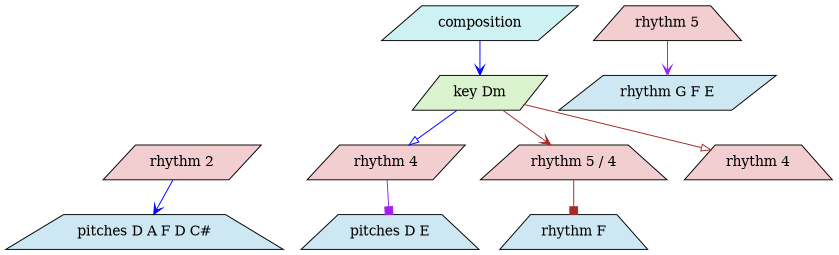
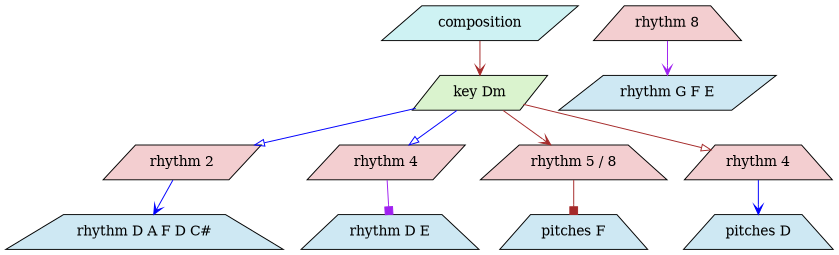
node "rhythm 5": label "rhythm 5" -> "rhythm 8"
edge "composition" -> "key Dm": color blue -> brown
edge "key Dm" -> "rhythm 2": added
node "rhythm 5 / 4": label "rhythm 5 / 4" -> "rhythm 5 / 8"
node "pitches D A F D C#": label "pitches D A F D C#" -> "rhythm D A F D C#"
node "pitches D E": label "pitches D E" -> "rhythm D E"
node "rhythm F": label "rhythm F" -> "pitches F"
node "pitches D": added
